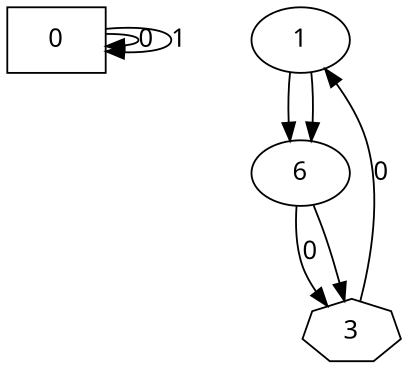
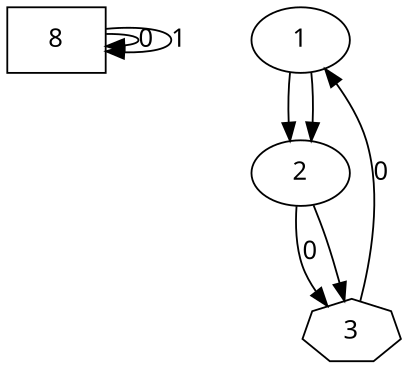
node "0": label "0" -> "8"
node "6": label "6" -> "2"
